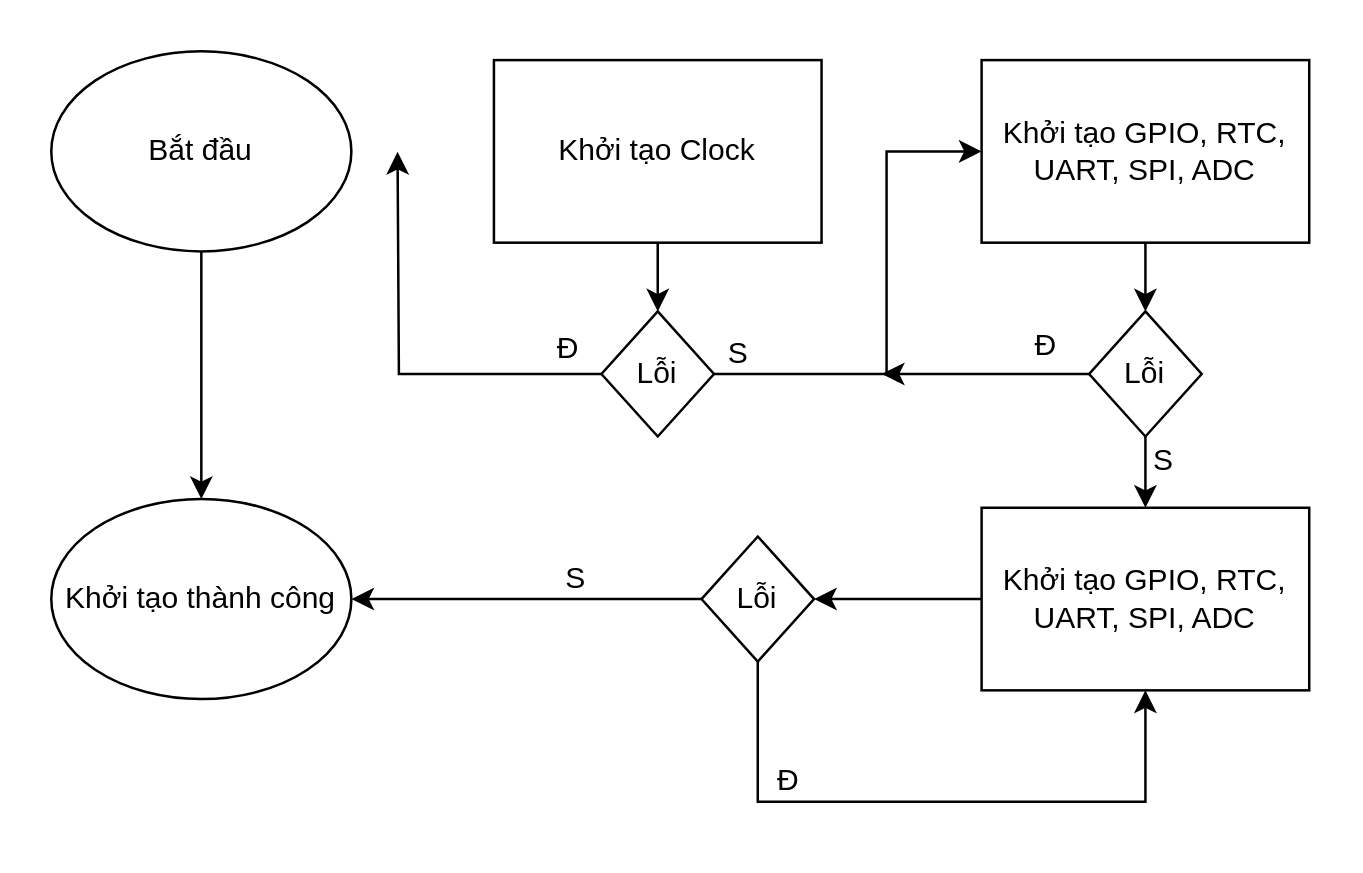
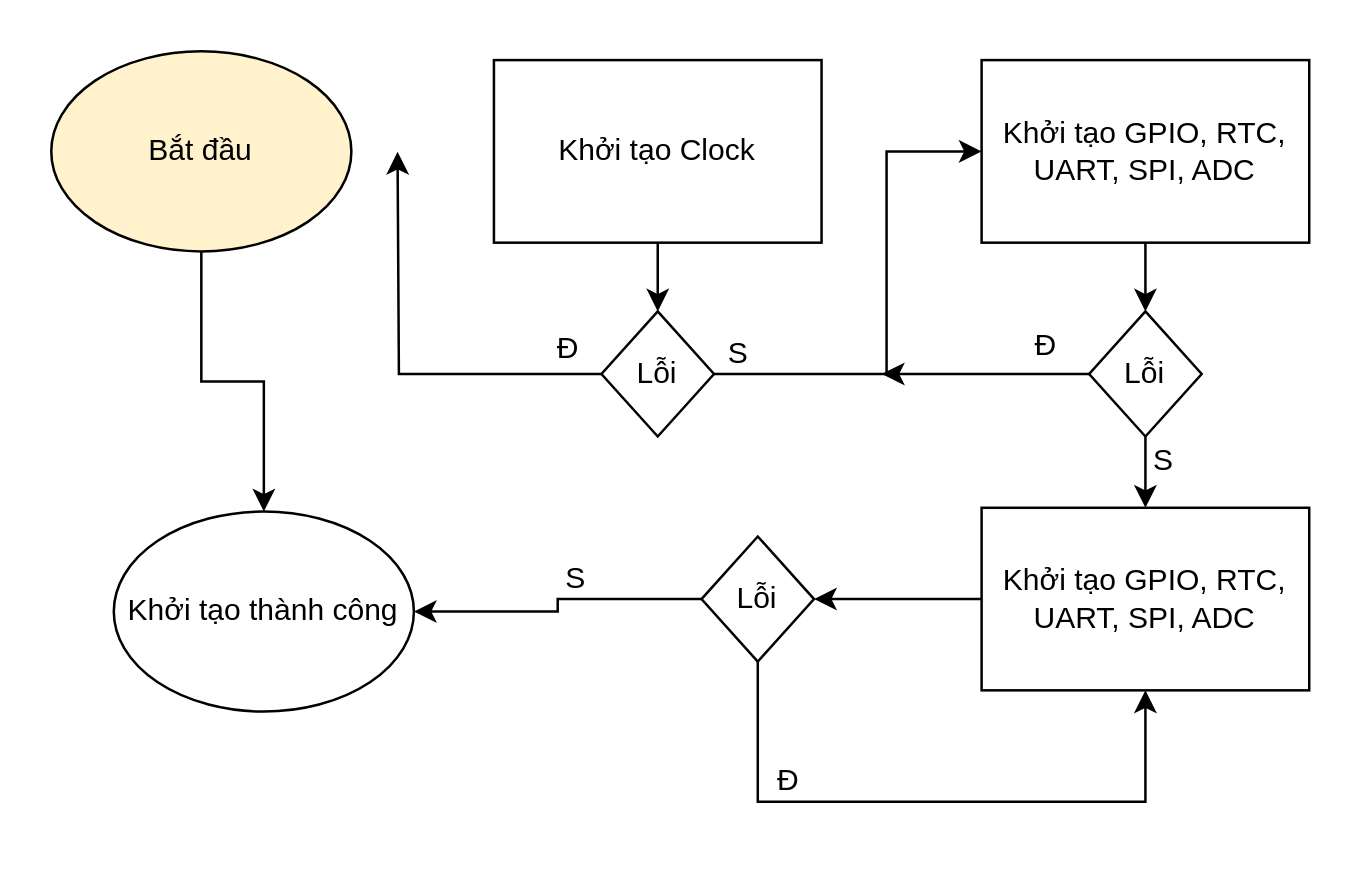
node "Bắt đầu": fillcolor #ffffff -> #fff2cc
node "Khởi tạo thành công": moved (201, 599) -> (264, 611)
